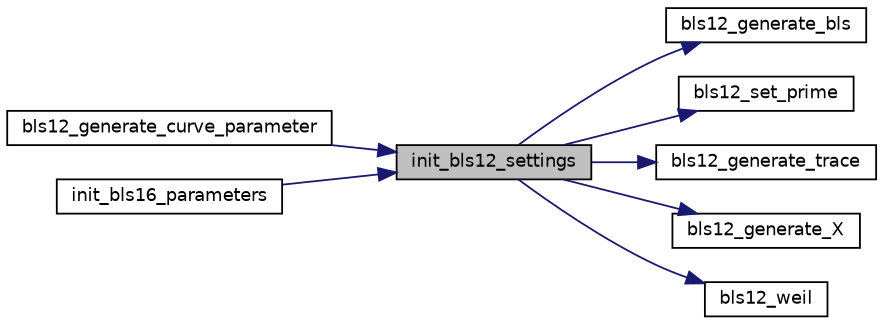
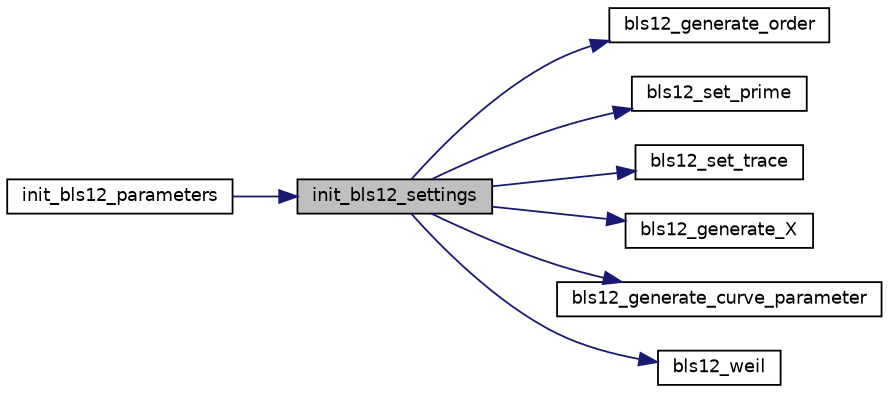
node "bls12_generate_bls": label "bls12_generate_bls" -> "bls12_generate_order"
edge "bls12_generate_curve_parameter" -> "init_bls12_settings": reversed
node "bls12_generate_trace": label "bls12_generate_trace" -> "bls12_set_trace"
node "init_bls16_parameters": label "init_bls16_parameters" -> "init_bls12_parameters"
